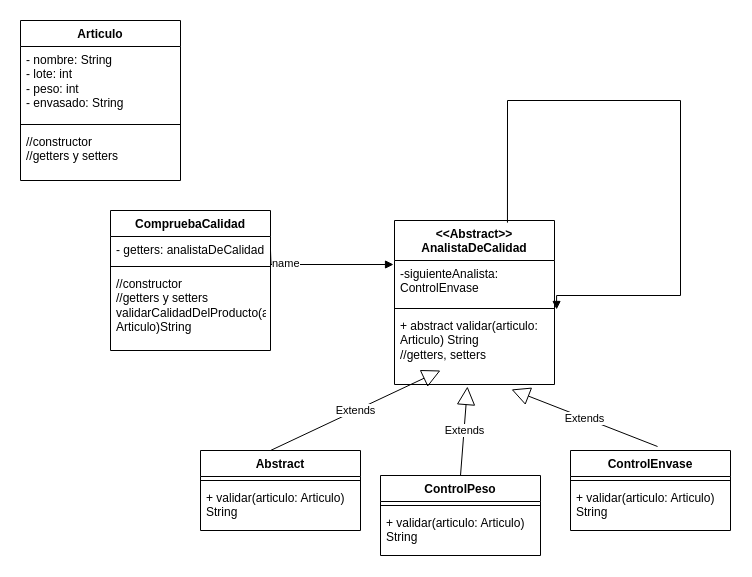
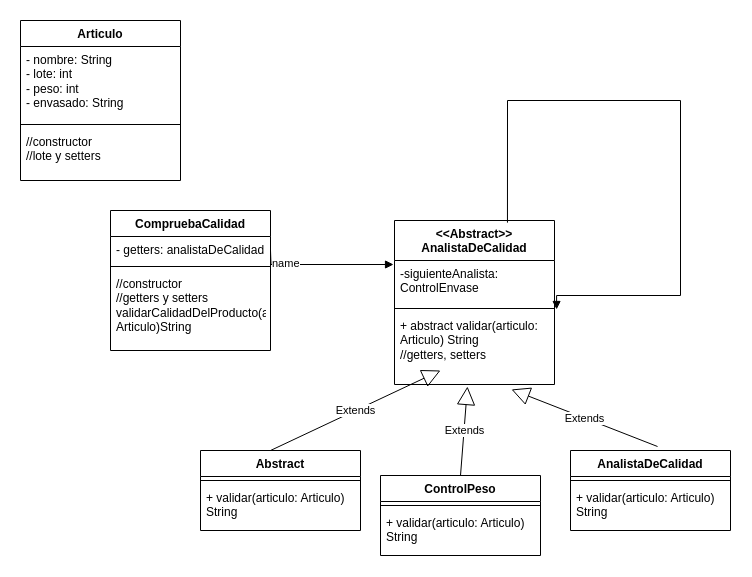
node "//constructor //getters y setters": label "//constructor //getters y setters" -> "//constructor //lote y setters"
node "ControlEnvase": label "ControlEnvase" -> "AnalistaDeCalidad"
